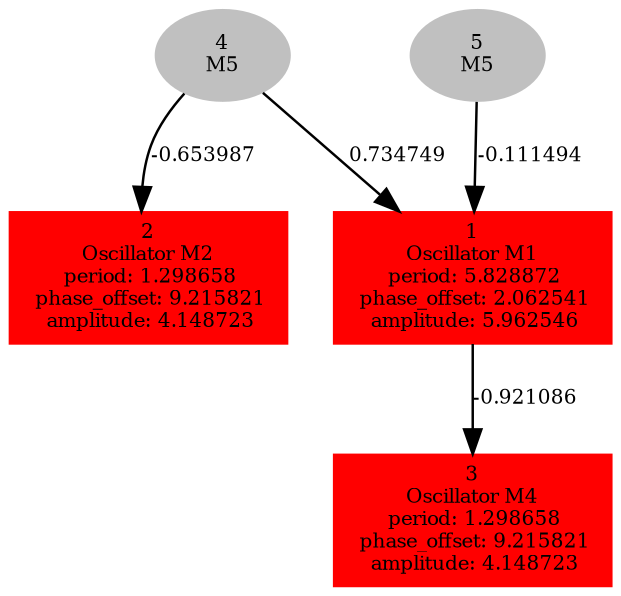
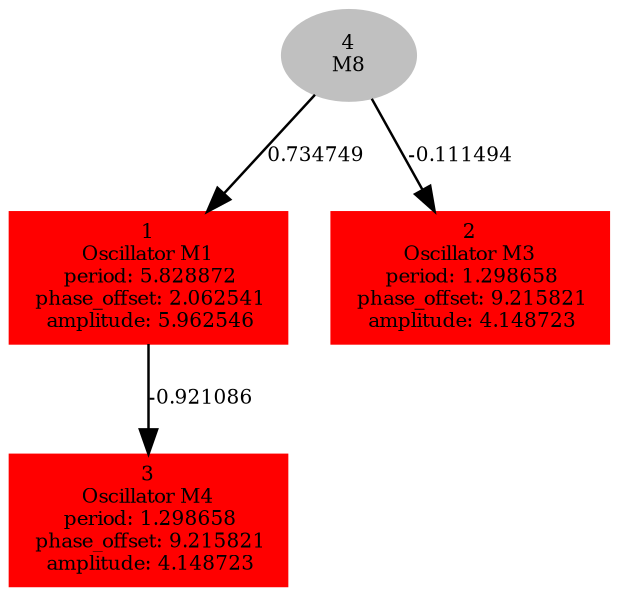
node "5": removed
node "4": text "M5" -> "M8"
edge "4" -> "2": label "-0.653987 " -> "-0.111494 "
node "2": text "Oscillator M2" -> "Oscillator M3"
